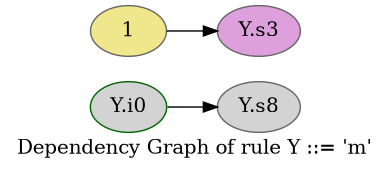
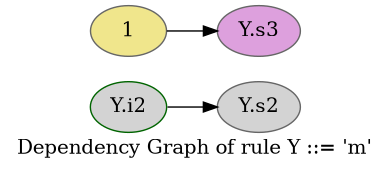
node "Y.i0": label "Y.i0" -> "Y.i2"
node "Y.s8": label "Y.s8" -> "Y.s2"
